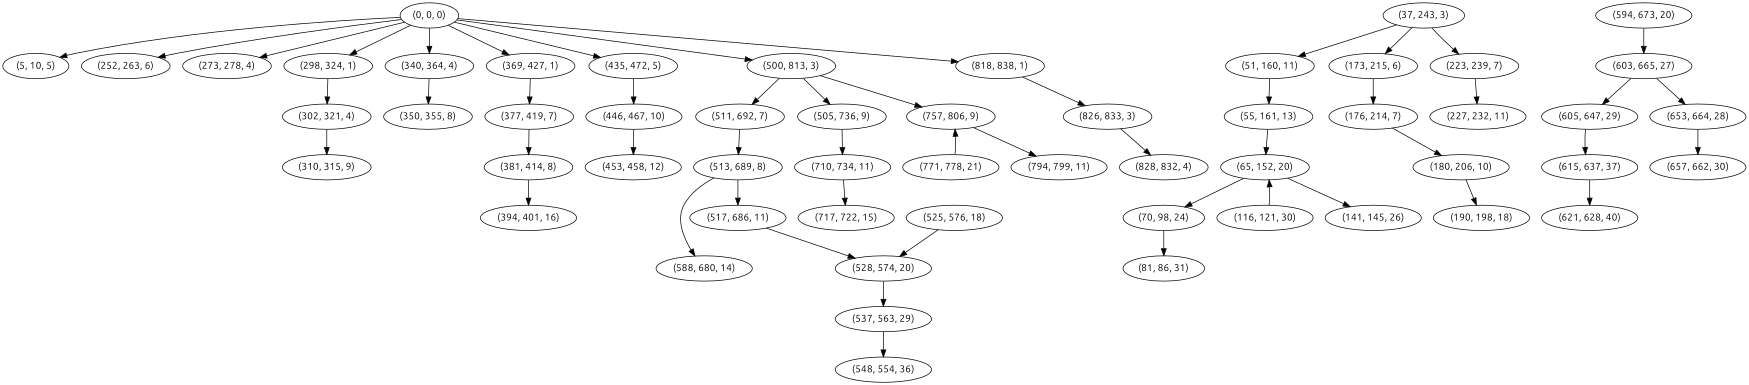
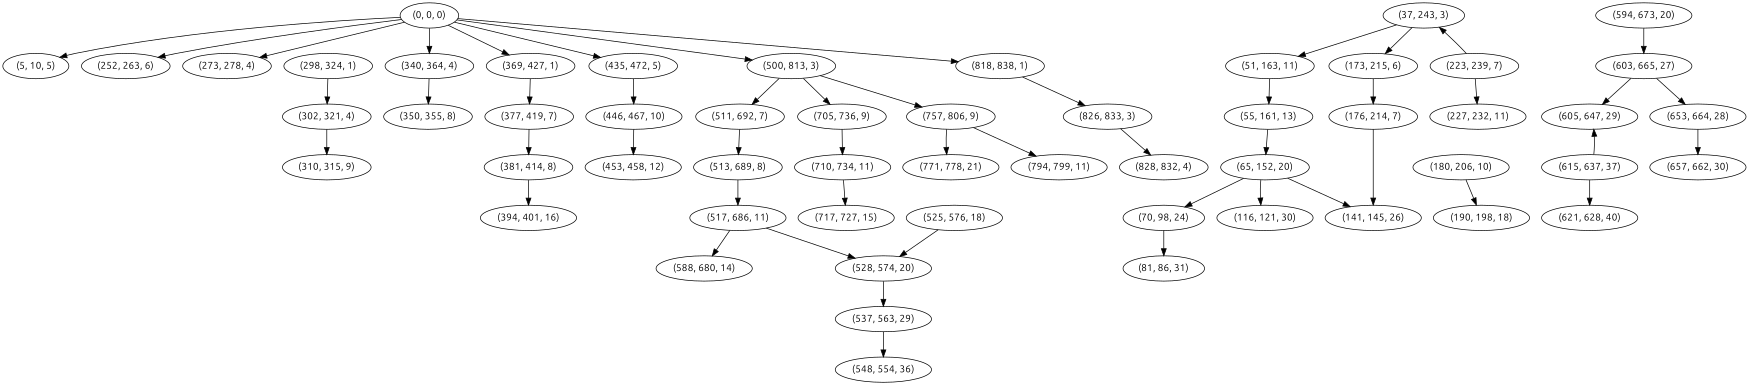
edge "(0, 0, 0)" -> "(298, 324, 1)": removed
edge "(37, 243, 3)" -> "(223, 239, 7)": reversed
node "(51, 160, 11)": label "(51, 160, 11)" -> "(51, 163, 11)"
node "(505, 736, 9)": label "(505, 736, 9)" -> "(705, 736, 9)"
edge "(605, 647, 29)" -> "(615, 637, 37)": reversed
edge "(176, 214, 7)" -> "(180, 206, 10)": now "(176, 214, 7)" -> "(141, 145, 26)"
edge "(771, 778, 21)" -> "(757, 806, 9)": reversed
edge "(116, 121, 30)" -> "(65, 152, 20)": reversed
edge "(513, 689, 8)" -> "(588, 680, 14)": now "(517, 686, 11)" -> "(588, 680, 14)"
node "(717, 722, 15)": label "(717, 722, 15)" -> "(717, 727, 15)"
